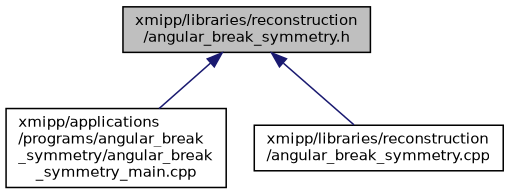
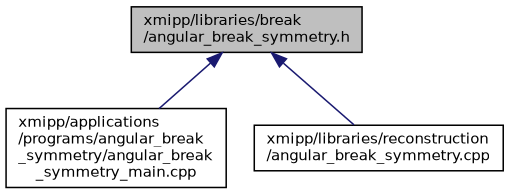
node "xmipp/libraries/reconstruction /angular_break_symmetry.h": label "xmipp/libraries/reconstruction /angular_break_symmetry.h" -> "xmipp/libraries/break /angular_break_symmetry.h"
